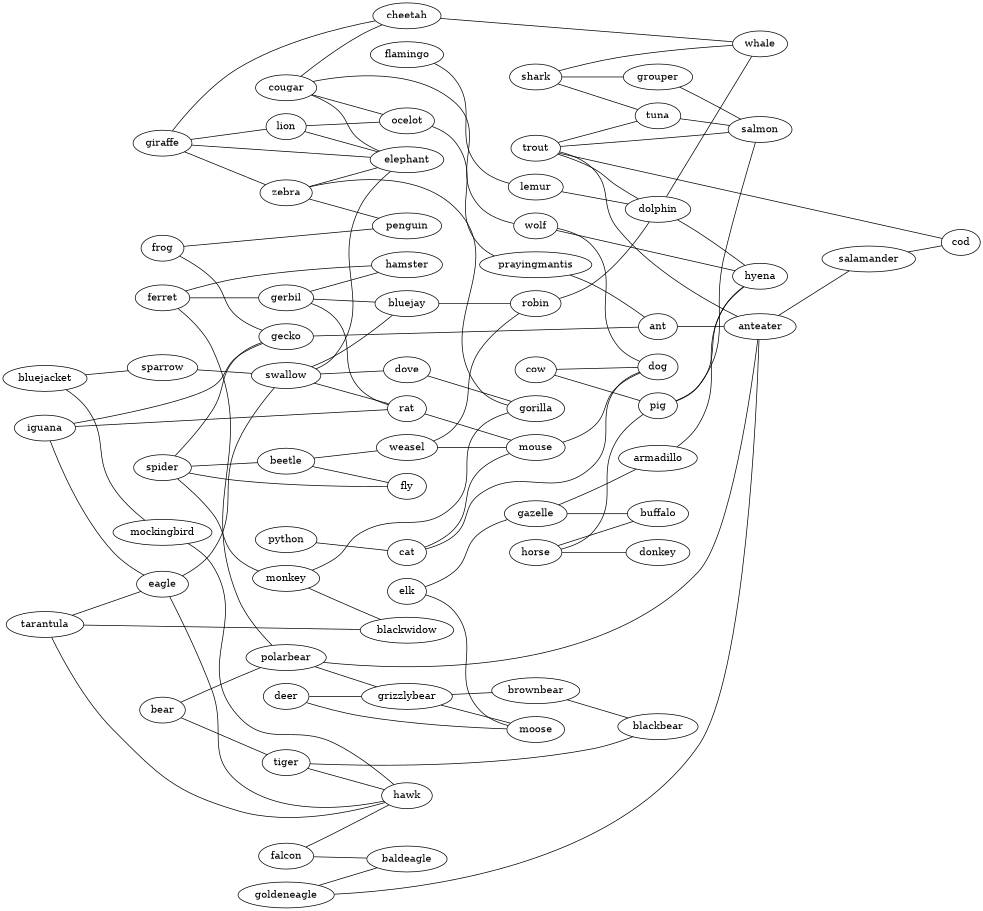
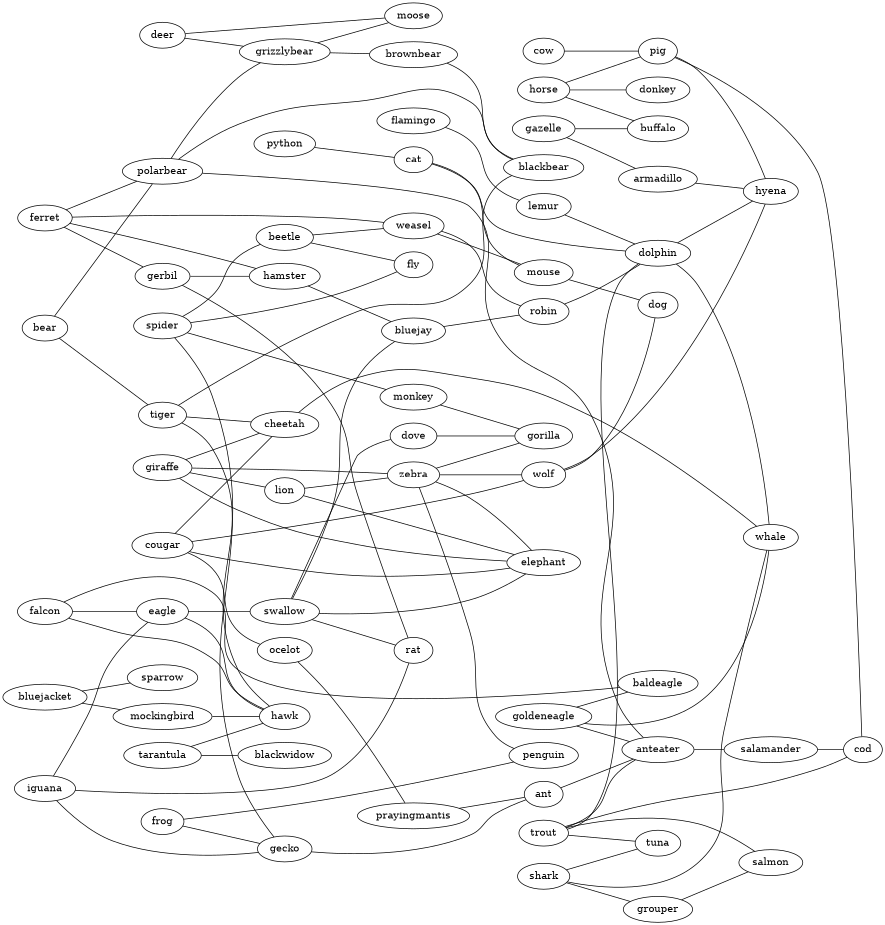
edge "blackbear" -- "polarbear": added
edge "tuna" -- "salmon": removed
edge "ocelot" -- "lion": now "zebra" -- "lion"
edge "ferret" -- "weasel": added
edge "salmon" -- "pig": now "cod" -- "pig"
edge "gerbil" -- "bluejay": now "hamster" -- "bluejay"
edge "dog" -- "cow": removed
edge "sparrow" -- "swallow": removed
edge "tiger" -- "cheetah": added
edge "rat" -- "mouse": removed
edge "zebra" -- "wolf": added
edge "dog" -- "cat": now "dolphin" -- "cat"
node "elk": removed
edge "eagle" -- "tarantula": now "eagle" -- "falcon"
edge "monkey" -- "blackwidow": removed
edge "whale" -- "goldeneagle": added
